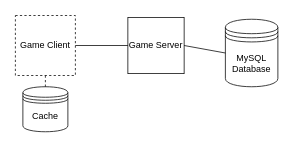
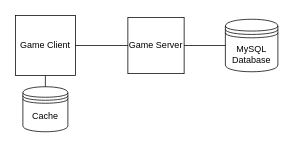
node "Game Client": style dashed -> solid
node "MySQL Database": size 53x68 -> 53x53
edge "Game Client" -- "Cache": style dashed -> solid
